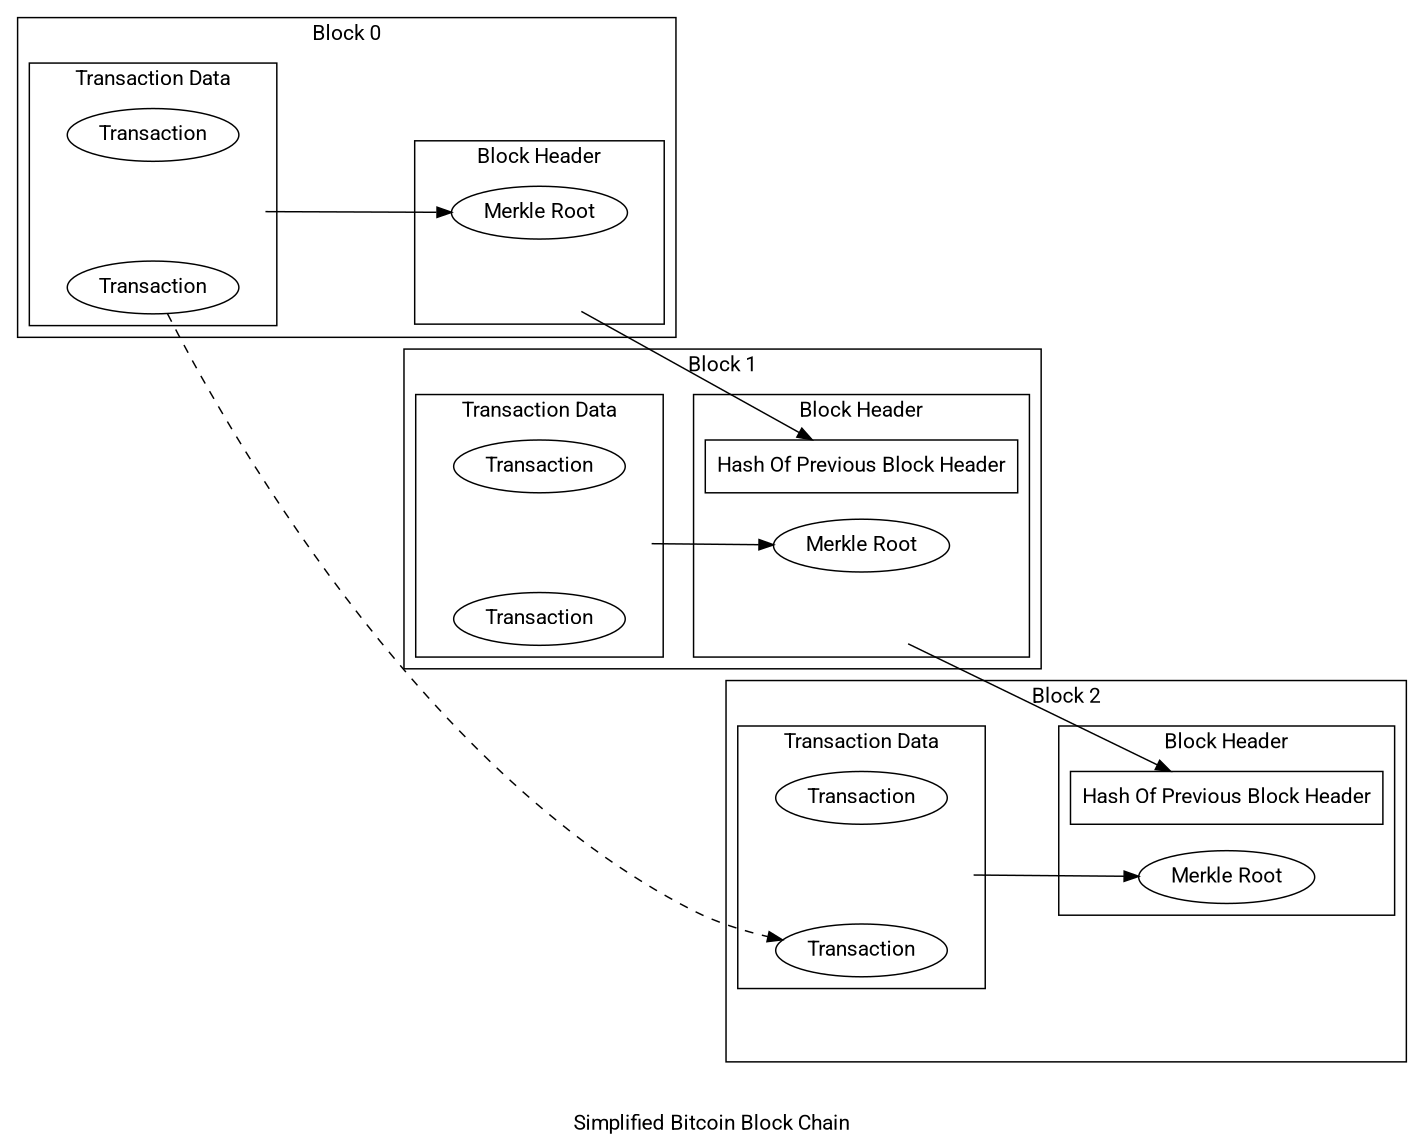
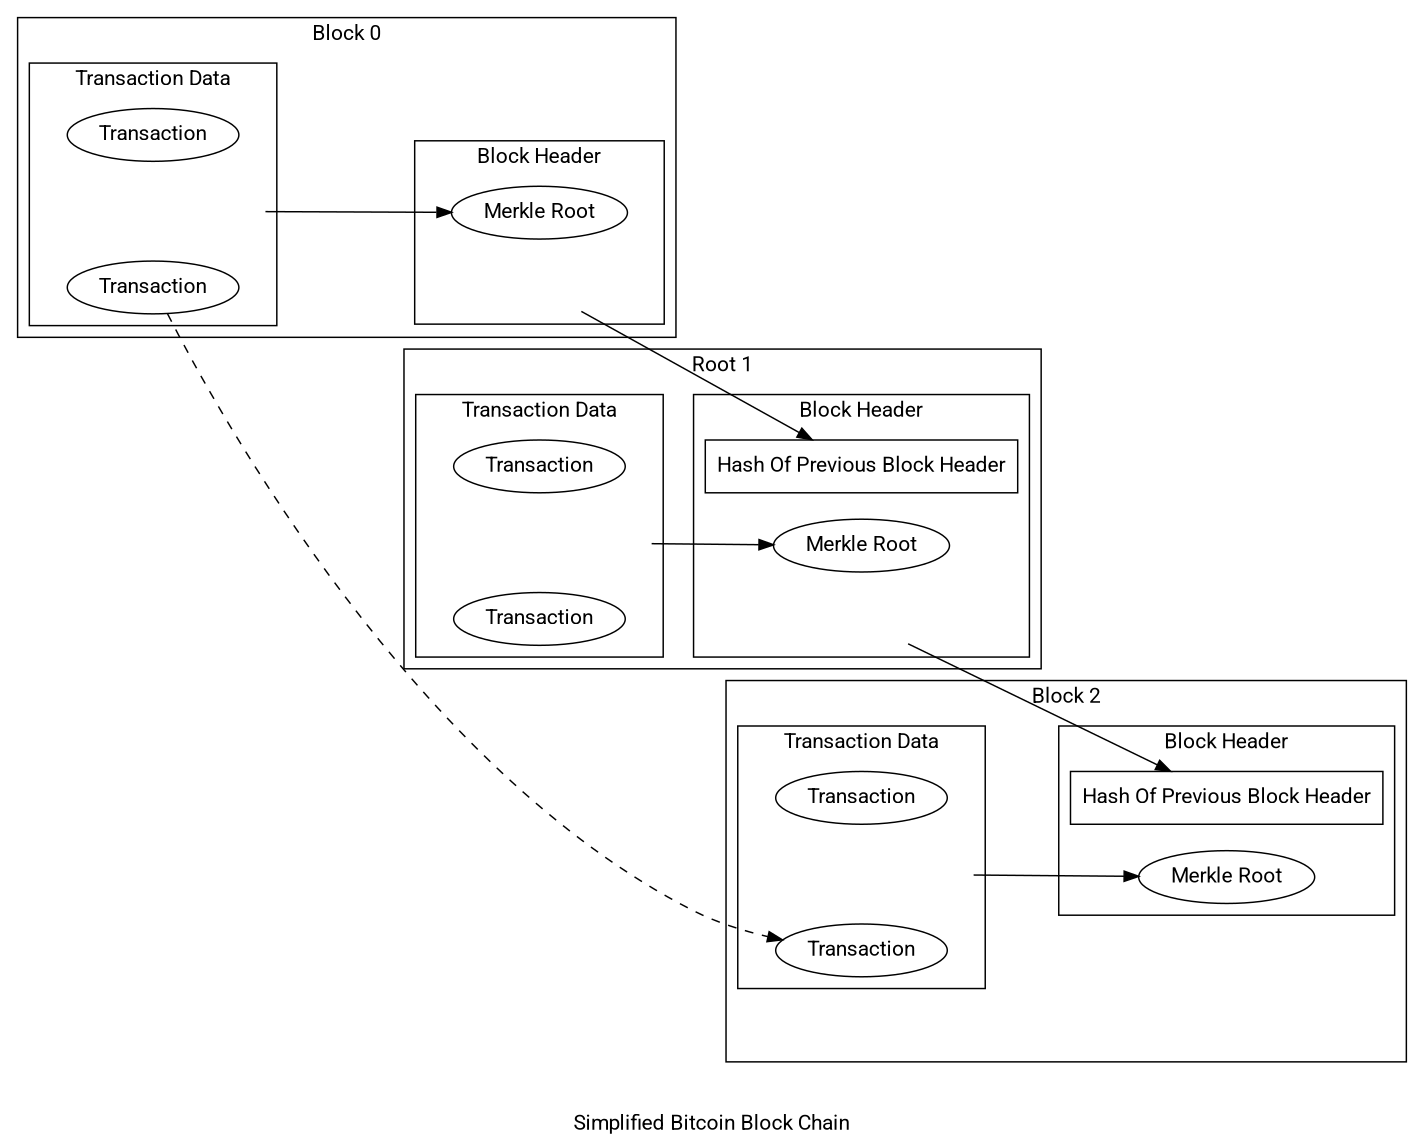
cluster "Block 1": label "Block 1" -> "Root 1"
